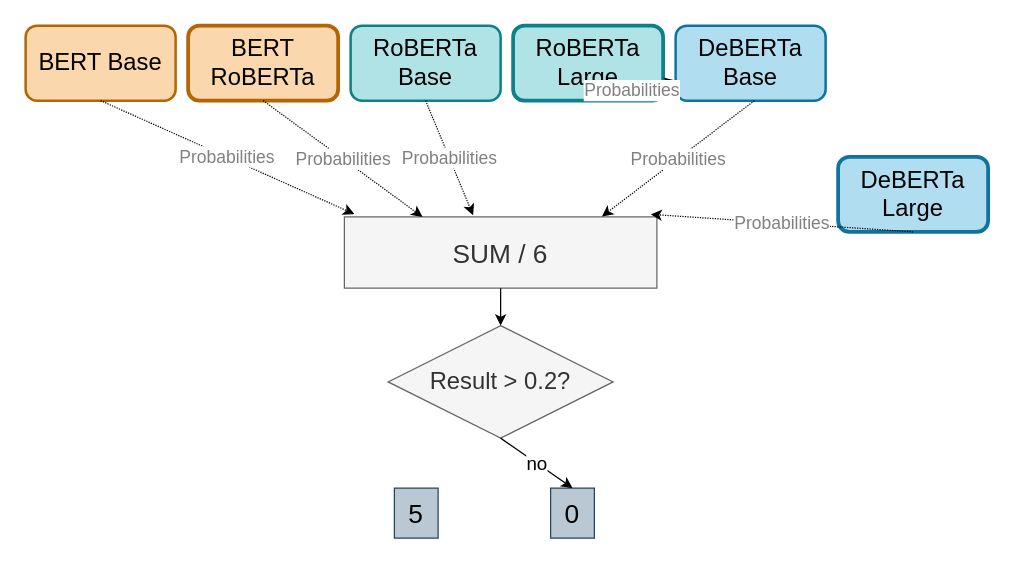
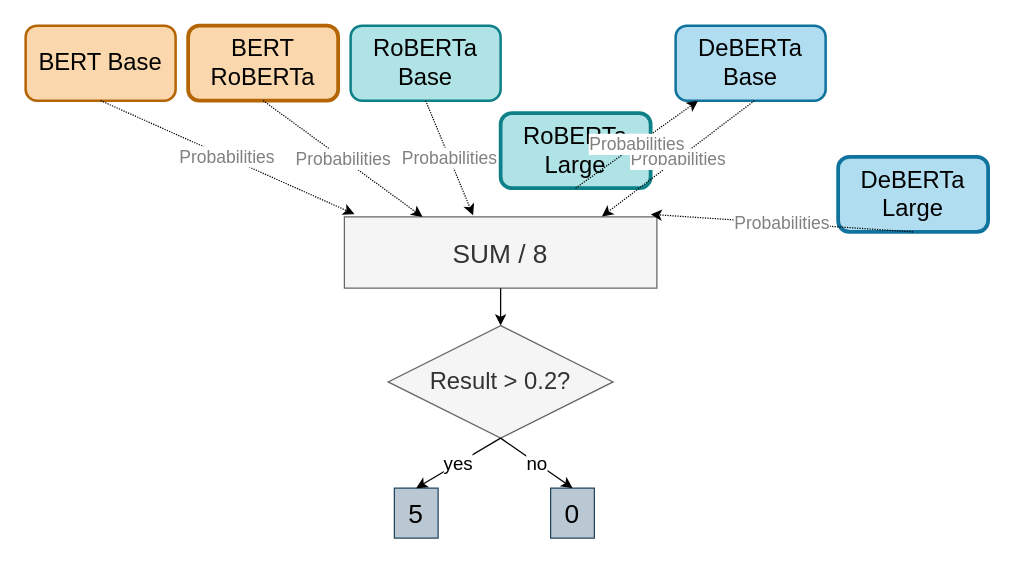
node "RoBERTa Large": moved (588, 63) -> (576, 151)
node "SUM / 6": label "SUM / 6" -> "SUM / 8"
edge "Result > 0.2?" -> "5": added, label "yes"
